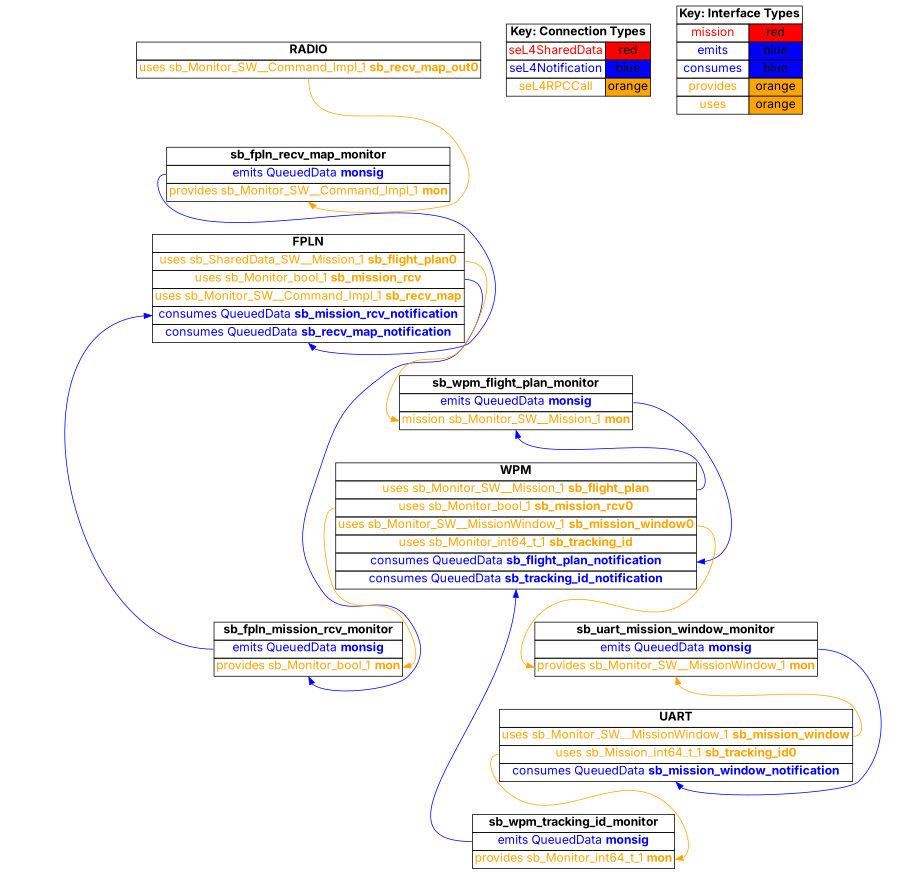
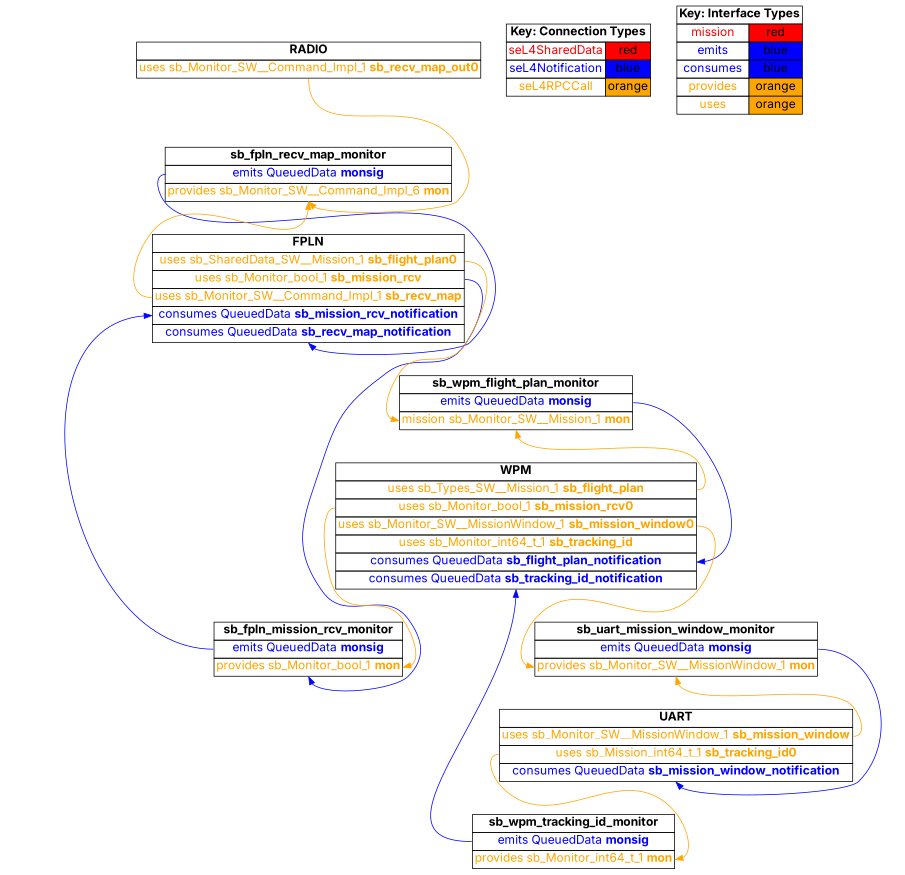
node "sb_fpln_recv_map_monitor": text "provides sb_Monitor_SW__Command_Impl_1" -> "provides sb_Monitor_SW__Command_Impl_6"
edge "FPLN" -> "sb_fpln_recv_map_monitor": added
edge "WPM" -> "sb_wpm_flight_plan_monitor": color blue -> orange
node "WPM": text "uses sb_Monitor_SW__Mission_1" -> "uses sb_Types_SW__Mission_1"
